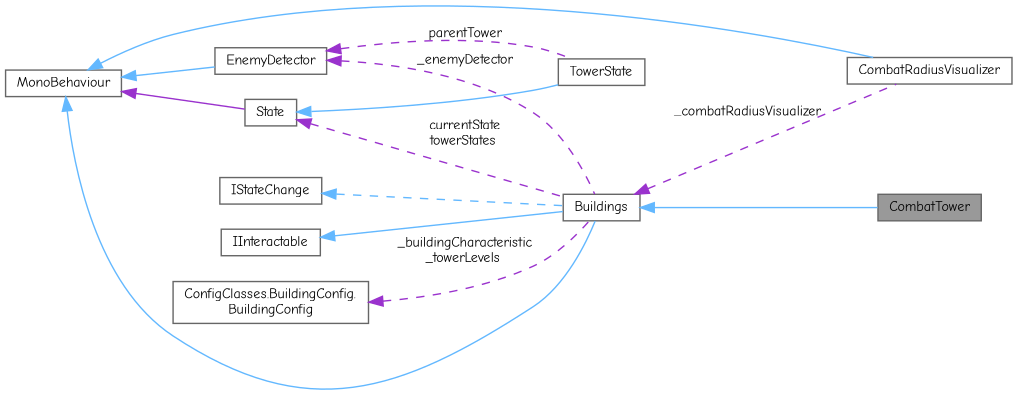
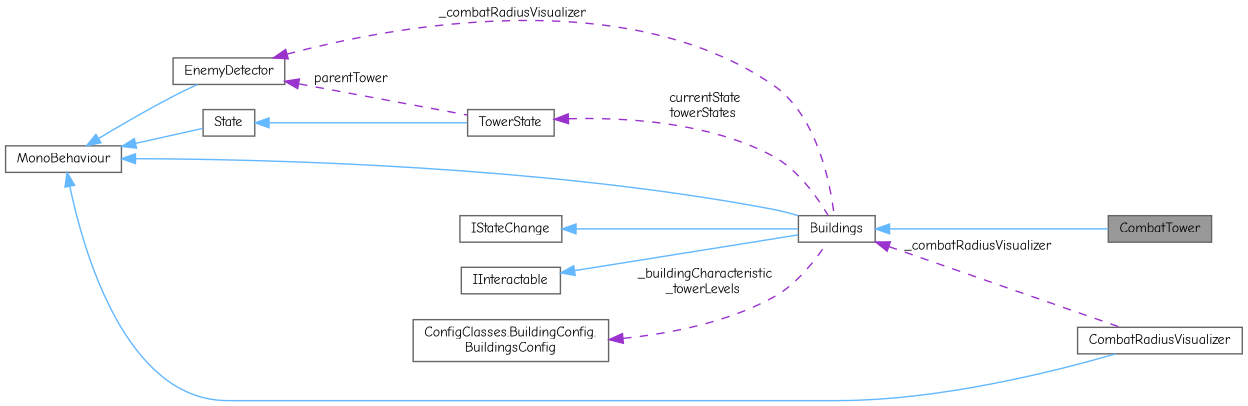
edge "Buildings" -> "EnemyDetector": label " _enemyDetector" -> " _combatRadiusVisualizer"
edge "State" -> "MonoBehaviour": color darkorchid3 -> steelblue1
edge "Buildings" -> "State": now "Buildings" -> "TowerState"
edge "Buildings" -> "IStateChange": style dashed -> solid
node "ConfigClasses.BuildingConfig. BuildingConfig": label "ConfigClasses.BuildingConfig. BuildingConfig" -> "ConfigClasses.BuildingConfig. BuildingsConfig"
